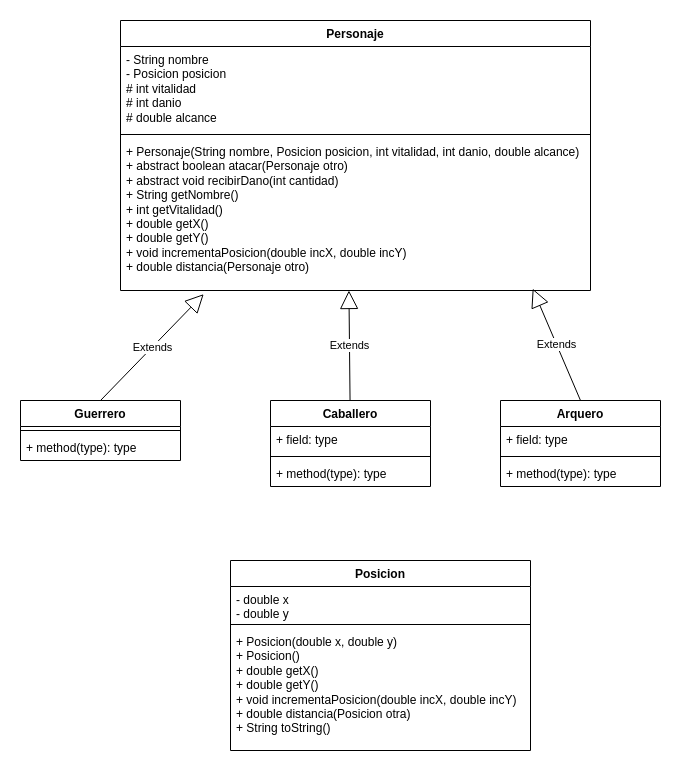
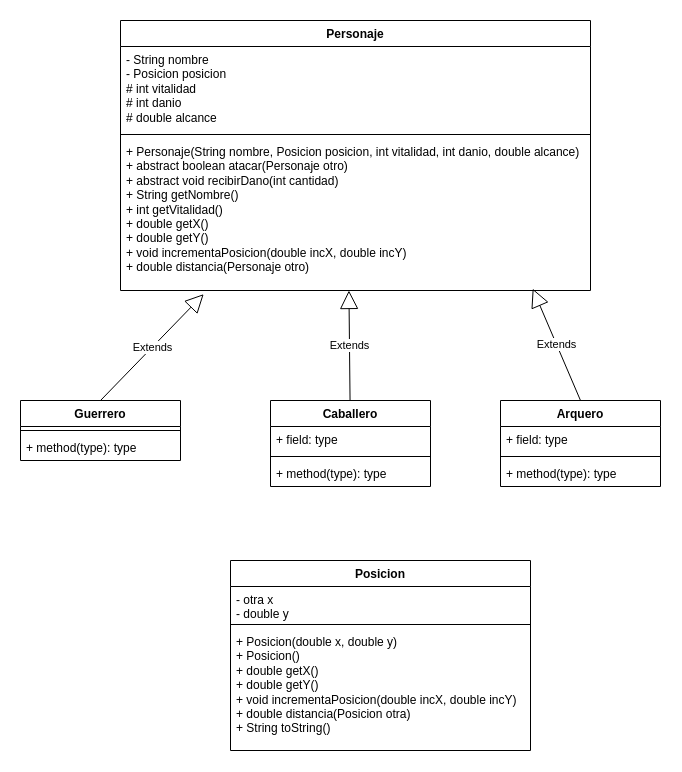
node "- double x - double y": label "- double x - double y" -> "- otra x - double y"
